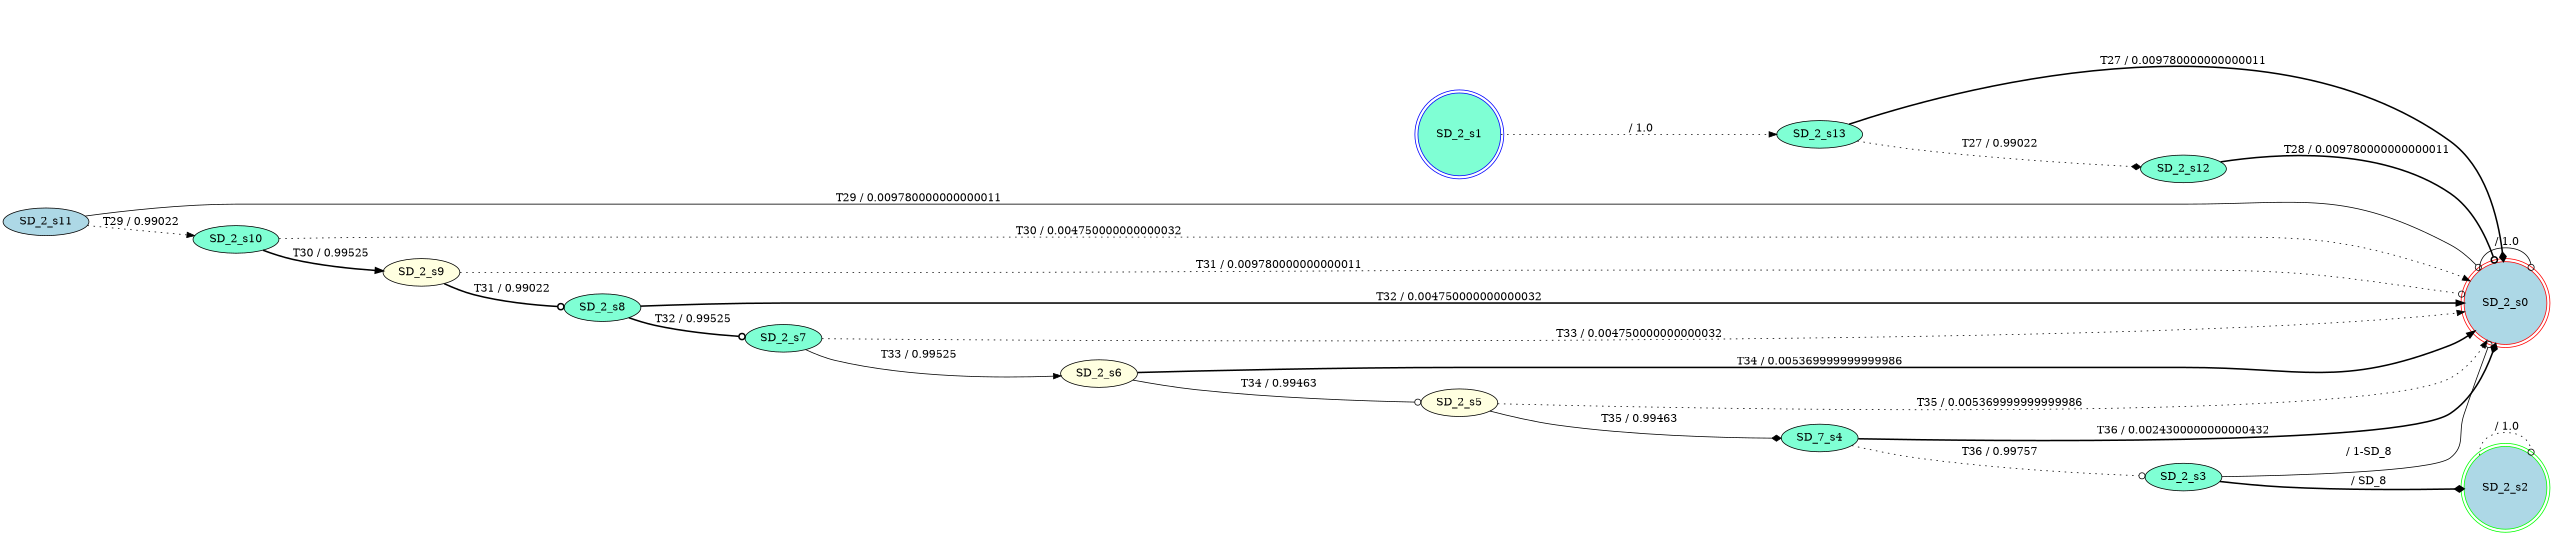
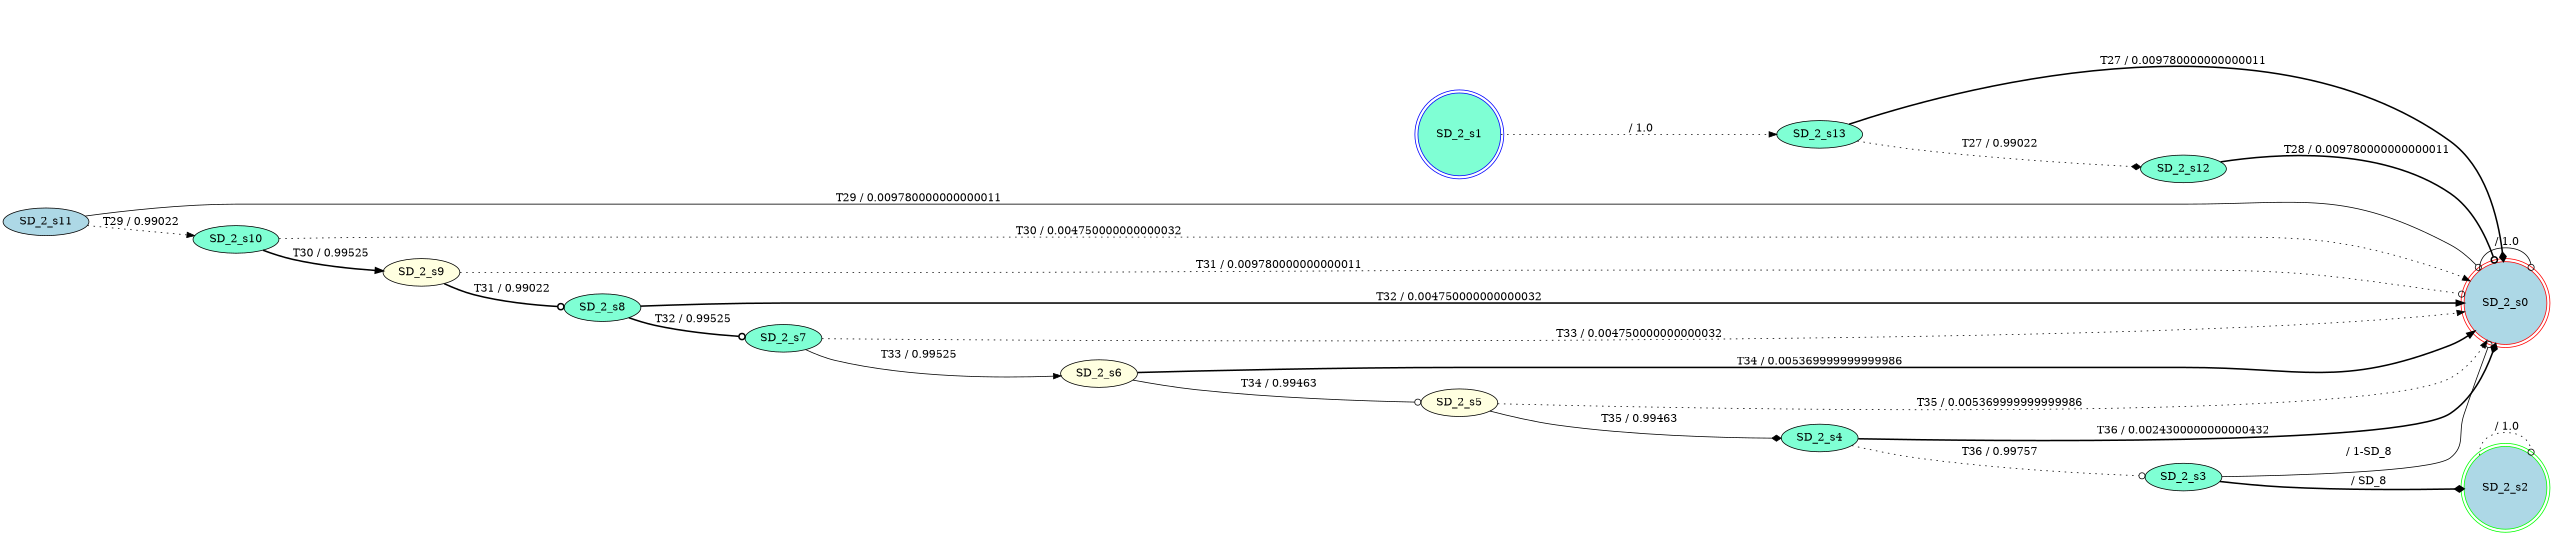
node "SD_7_s4": label "SD_7_s4" -> "SD_2_s4"
